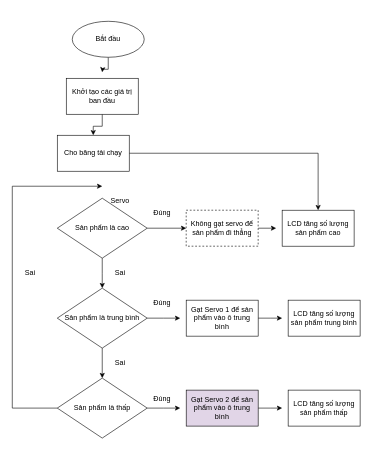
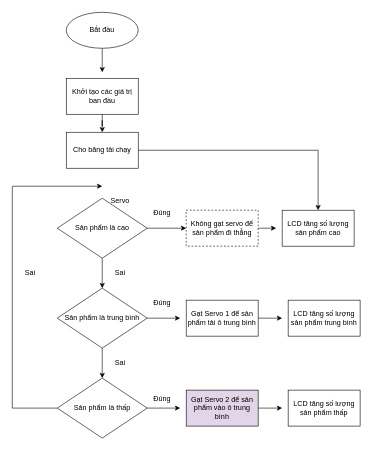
node "Bắt đầu": moved (108, 39) -> (102, 30)
node "Cho băng tải chạy": moved (93, 153) -> (102, 150)
node "Gạt Servo 1 để sản phẩm vào ô trung bình": label "Gạt Servo 1 để sản phẩm vào ô trung bình" -> "Gạt Servo 1 để sản phẩm tải ô trung bình"
